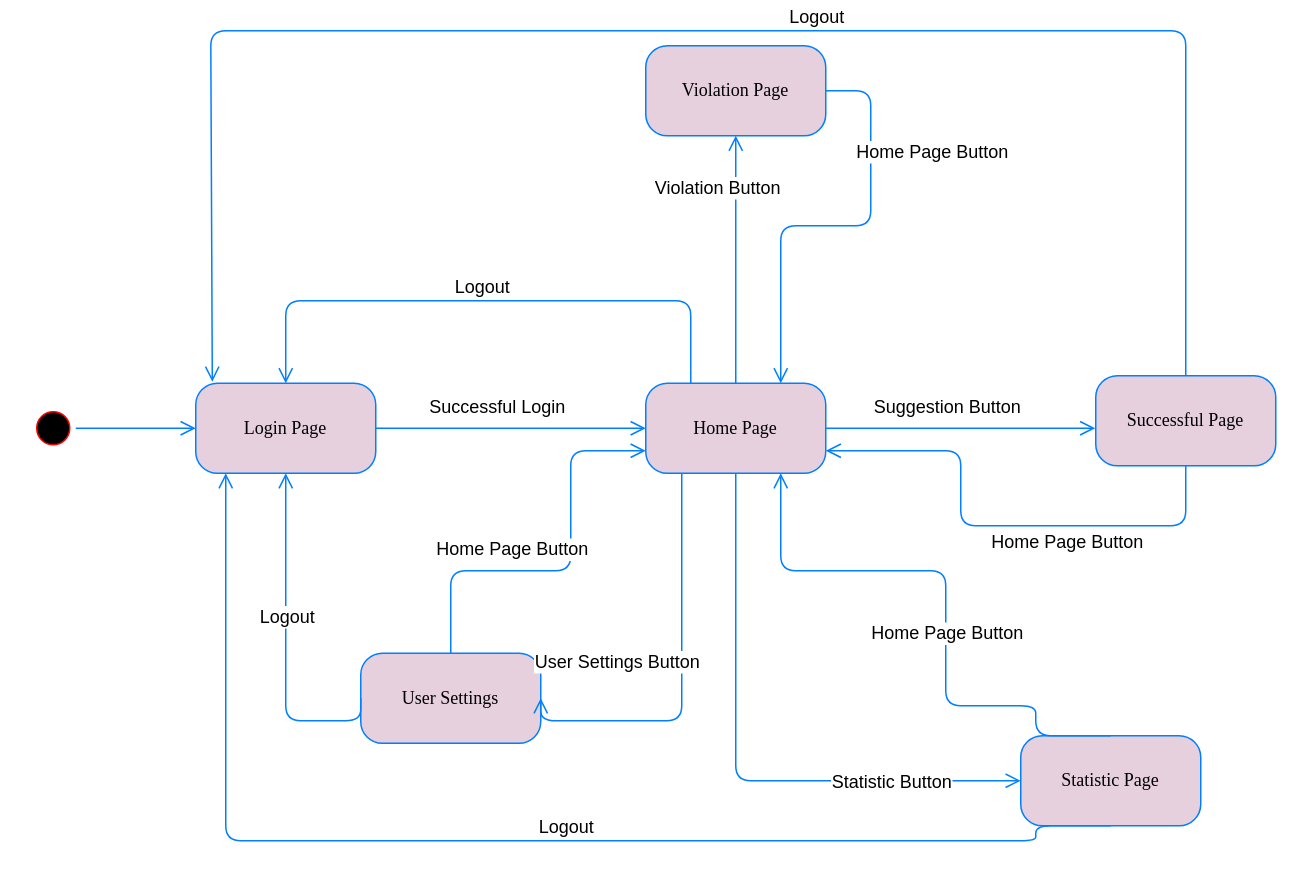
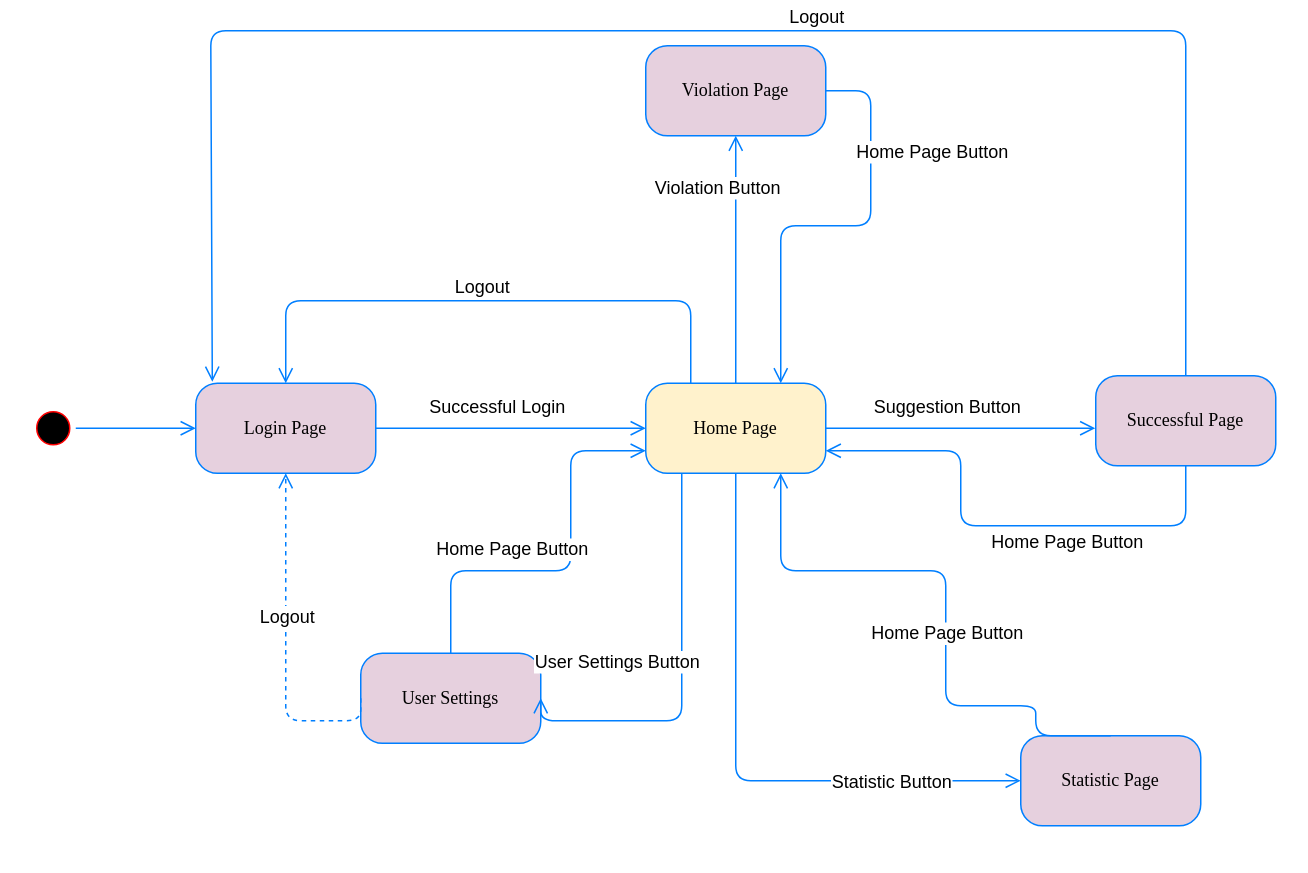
node "Home Page": fillcolor #e6d0de -> #fff2cc
edge "User Settings" -> "Login Page": style solid -> dashed
edge "Statistic Page" -> "Login Page": removed, label "Logout"
